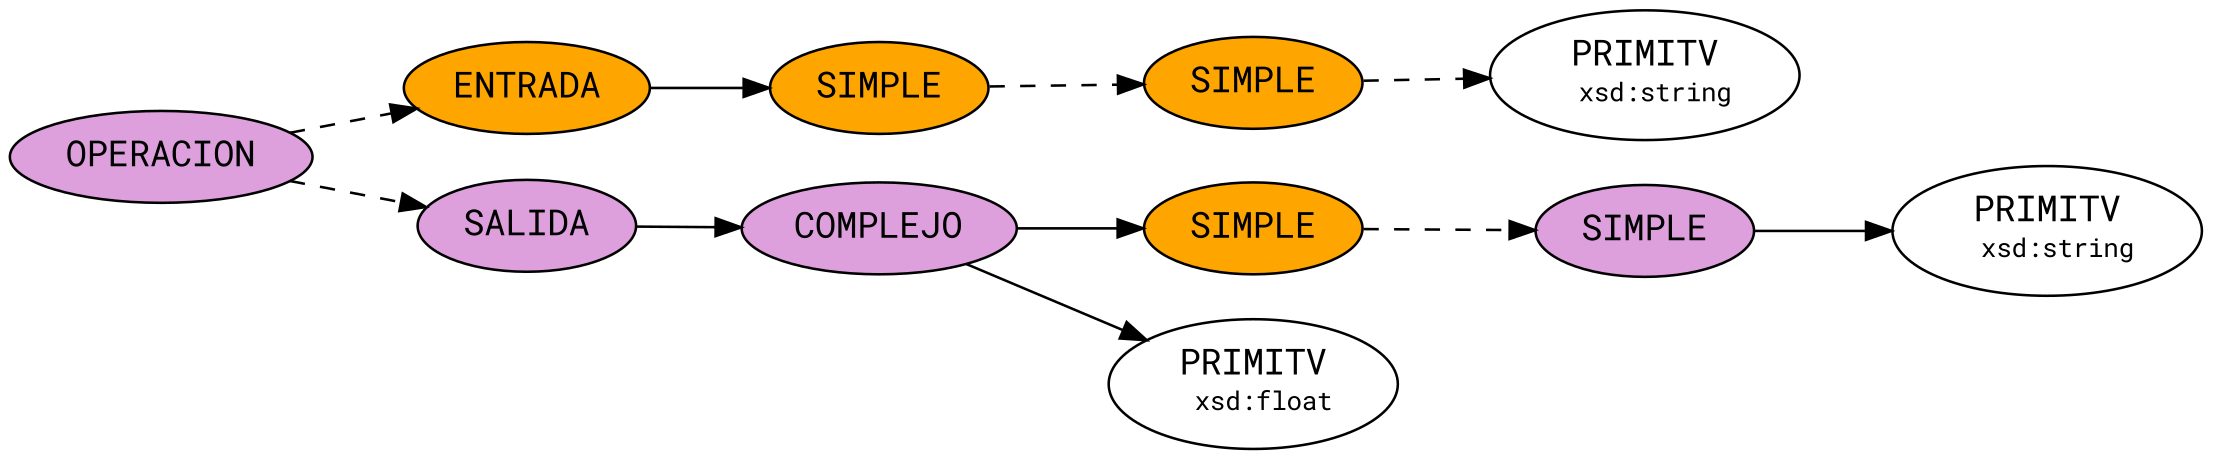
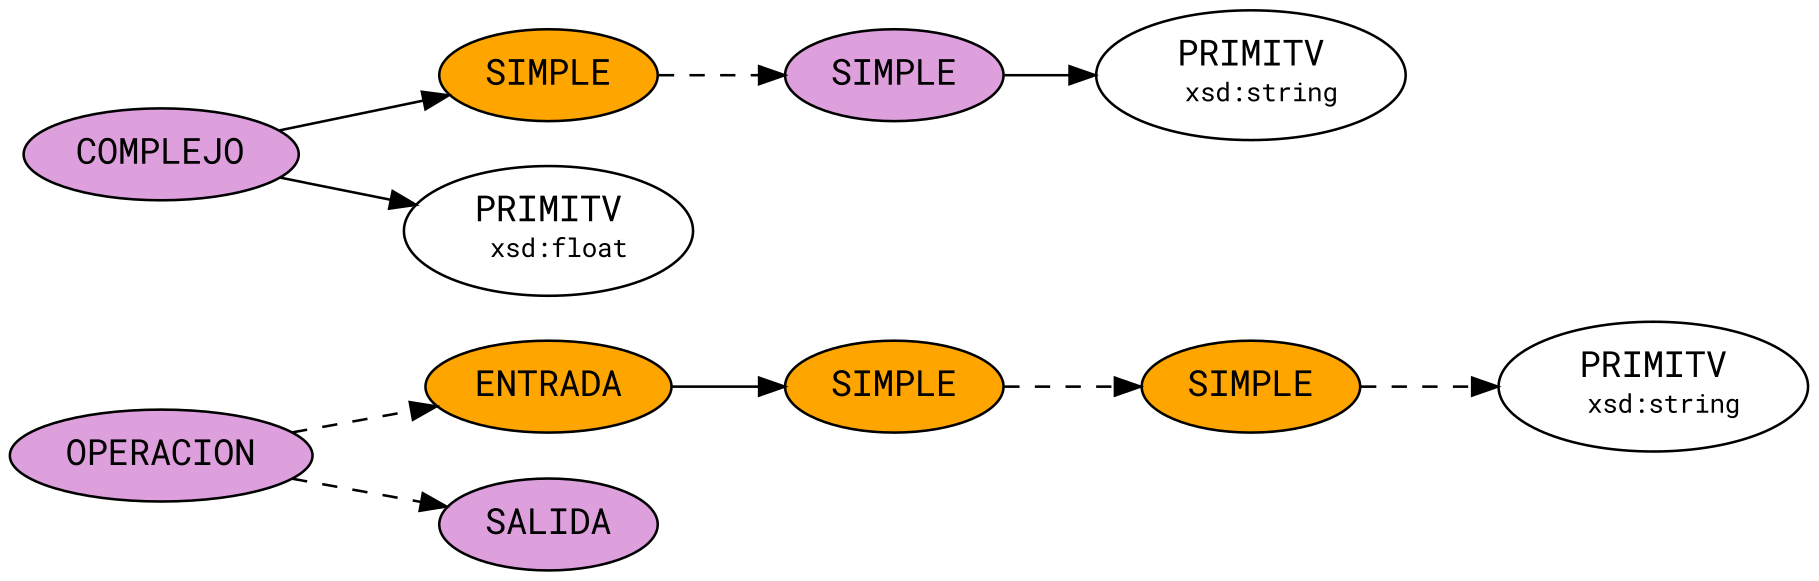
edge "SALIDA" -> "COMPLEJO": removed
